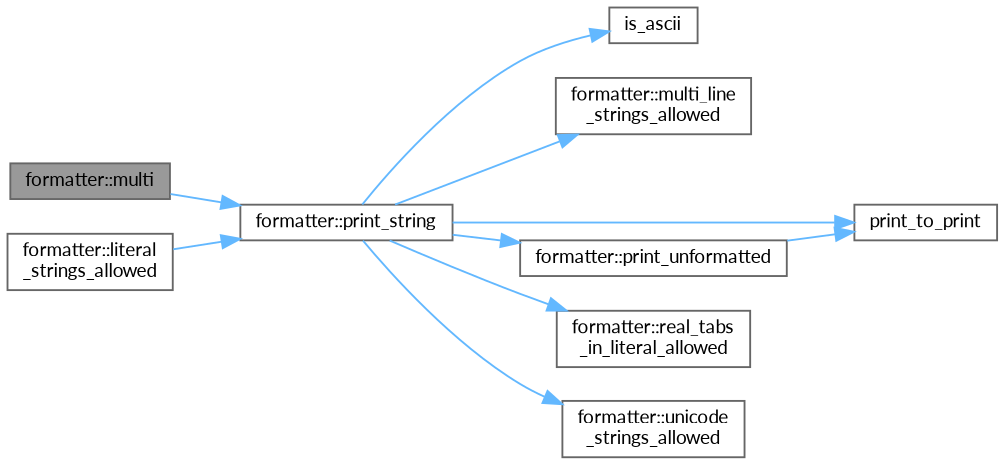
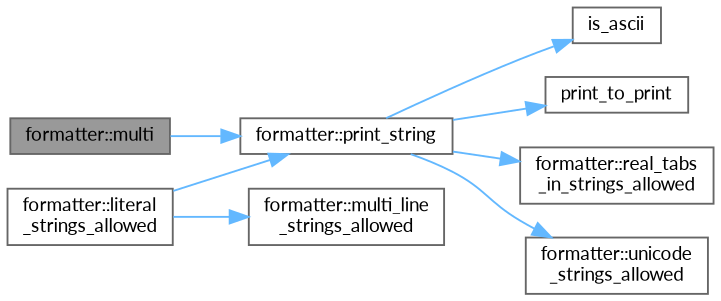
edge "formatter::print_string" -> "formatter::multi_line _strings_allowed": now "formatter::literal _strings_allowed" -> "formatter::multi_line _strings_allowed"
node "formatter::print_unformatted": removed
node "formatter::real_tabs _in_literal_allowed": label "formatter::real_tabs _in_literal_allowed" -> "formatter::real_tabs _in_strings_allowed"
